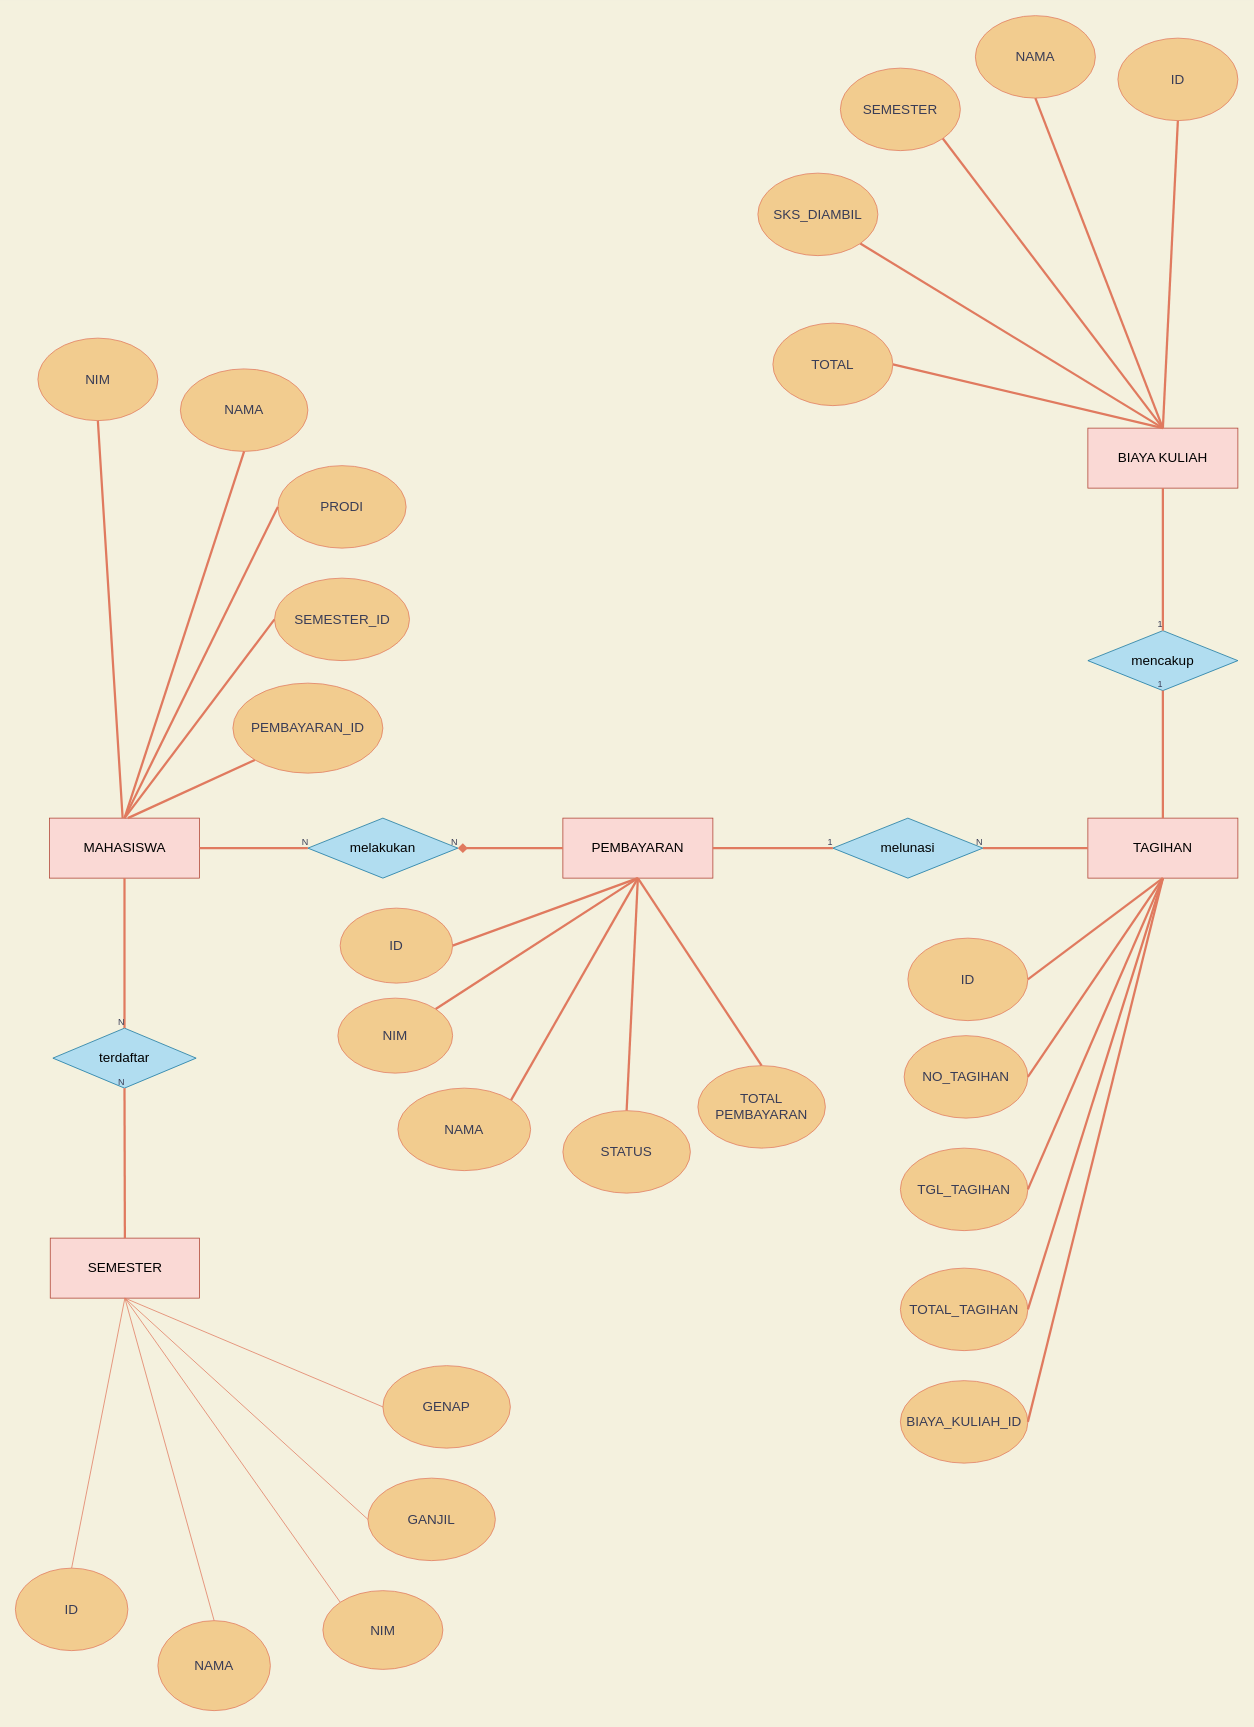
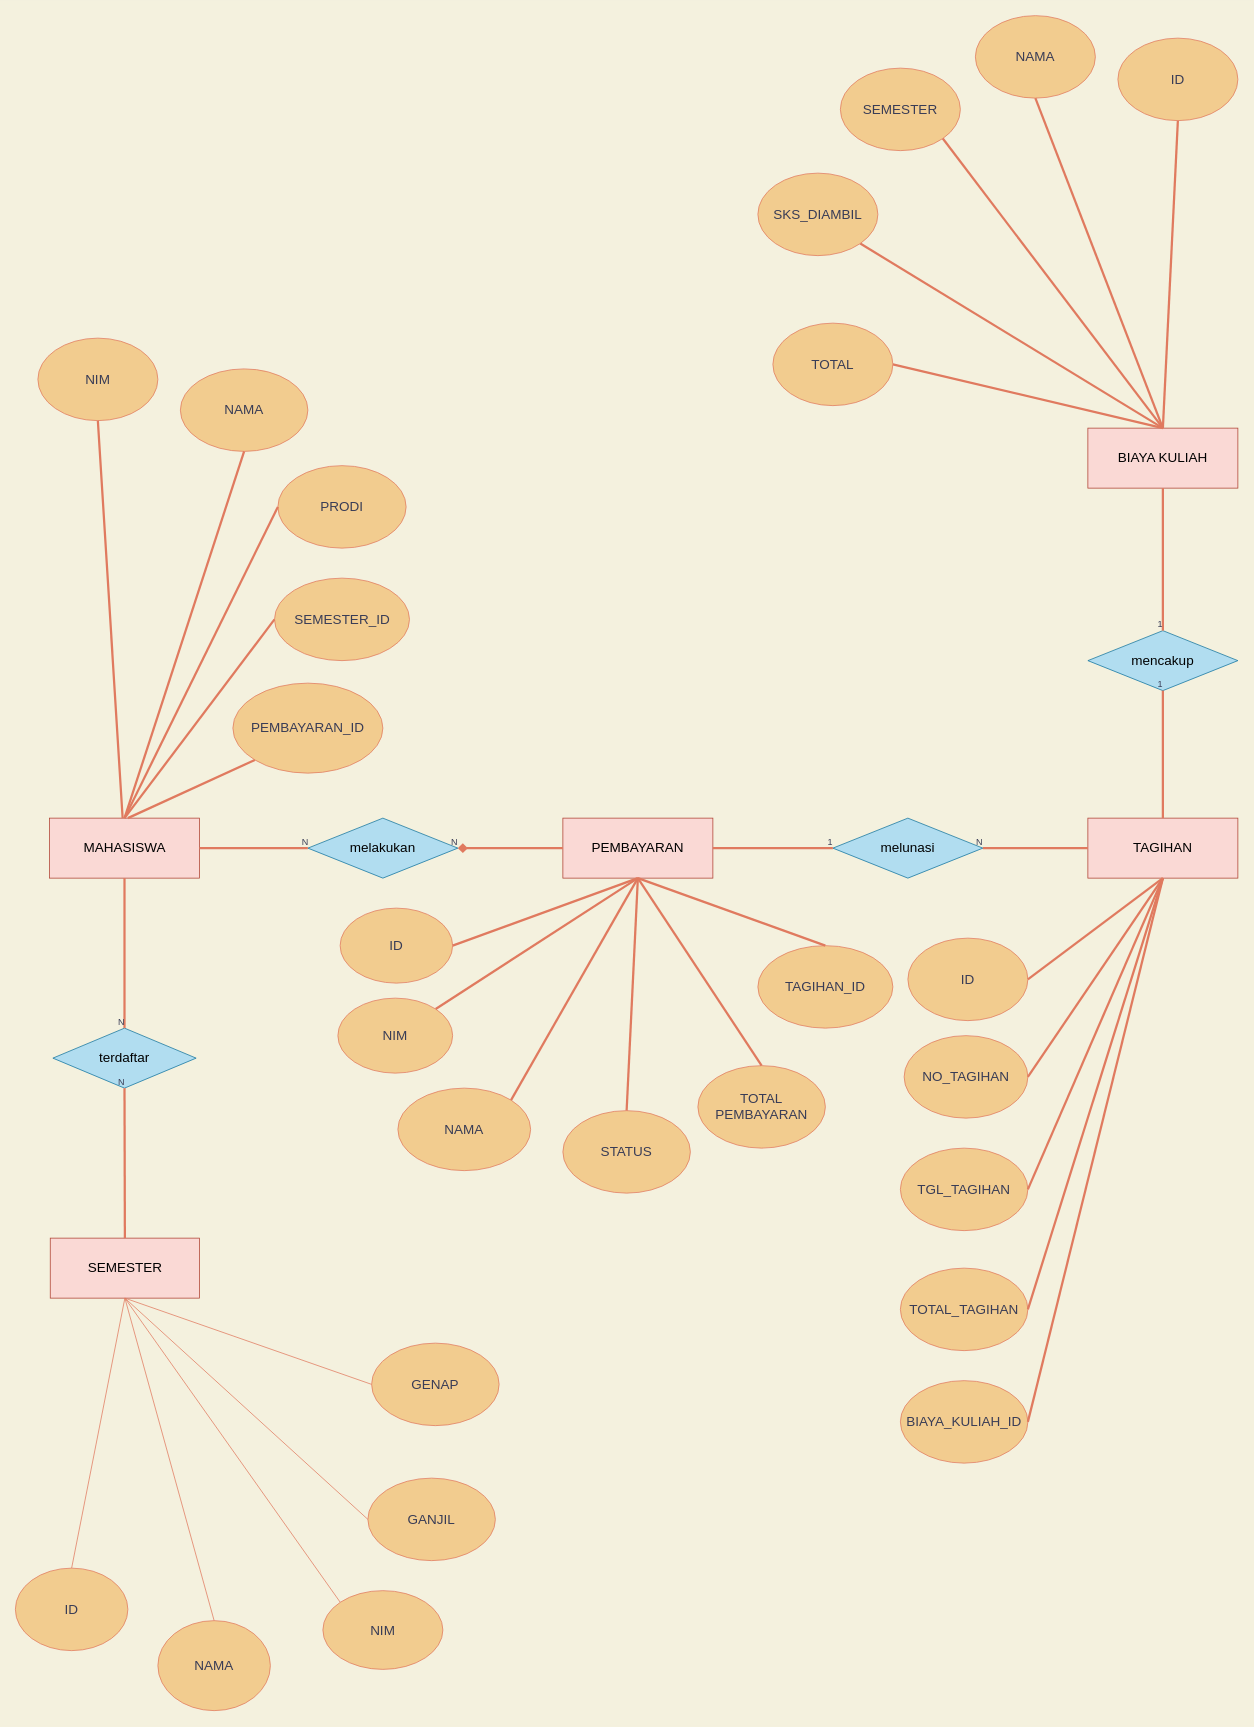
edge "PEMBAYARAN" -- "TAGIHAN_ID": added
node "TAGIHAN_ID": added
node "GENAP": moved (447, 1407) -> (435, 1384)
